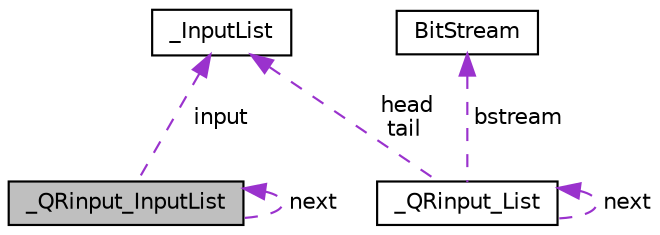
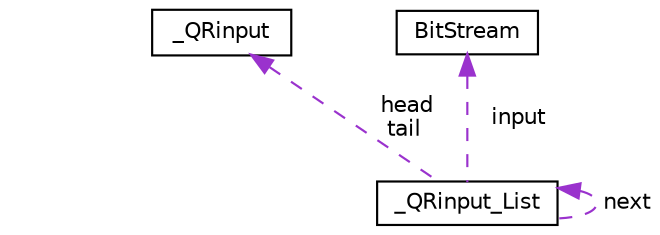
node "_InputList": label "_InputList" -> "_QRinput"
edge "_QRinput_List" -> "BitStream": label " bstream" -> " input"
node "_QRinput_InputList": removed
